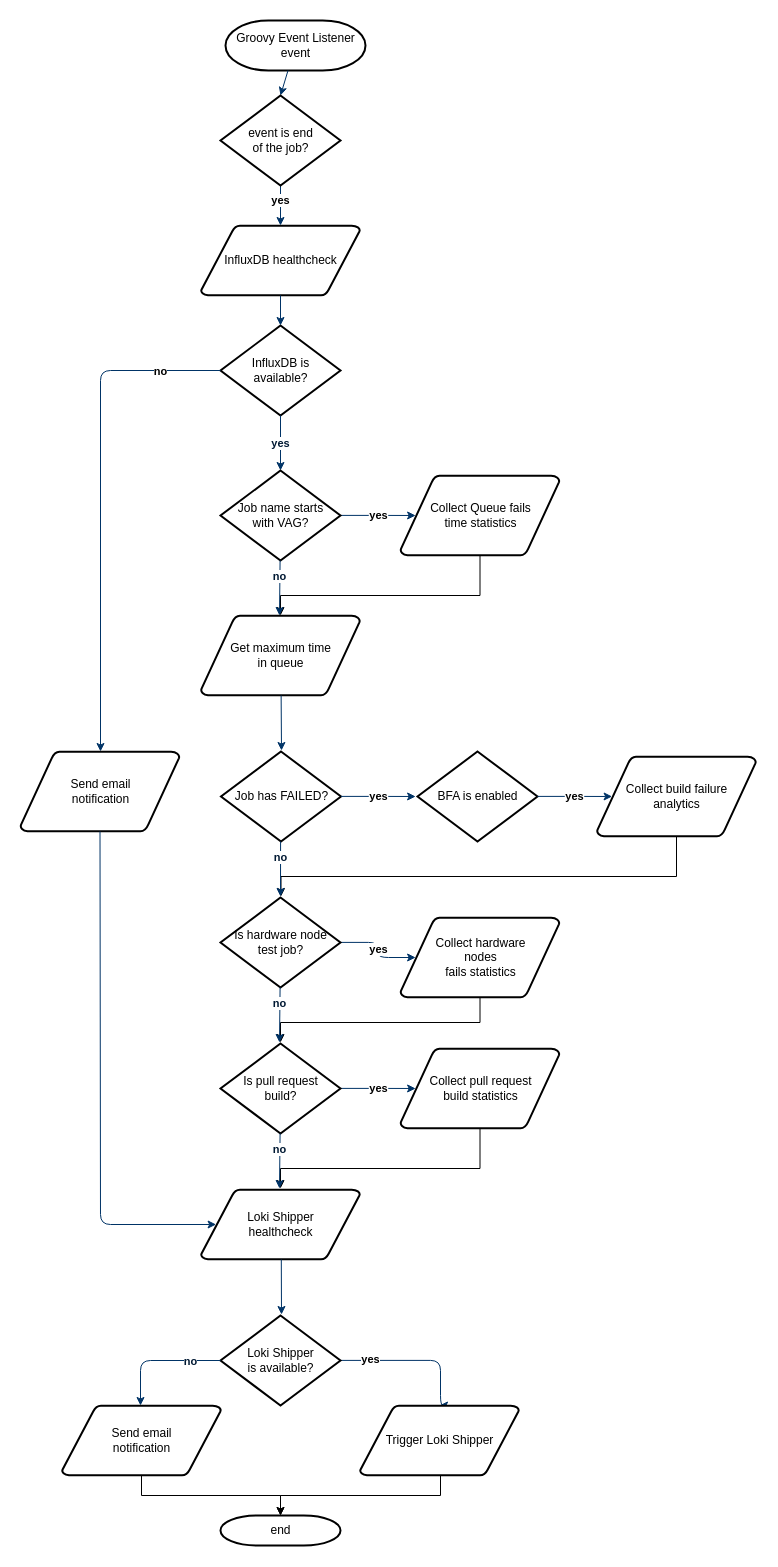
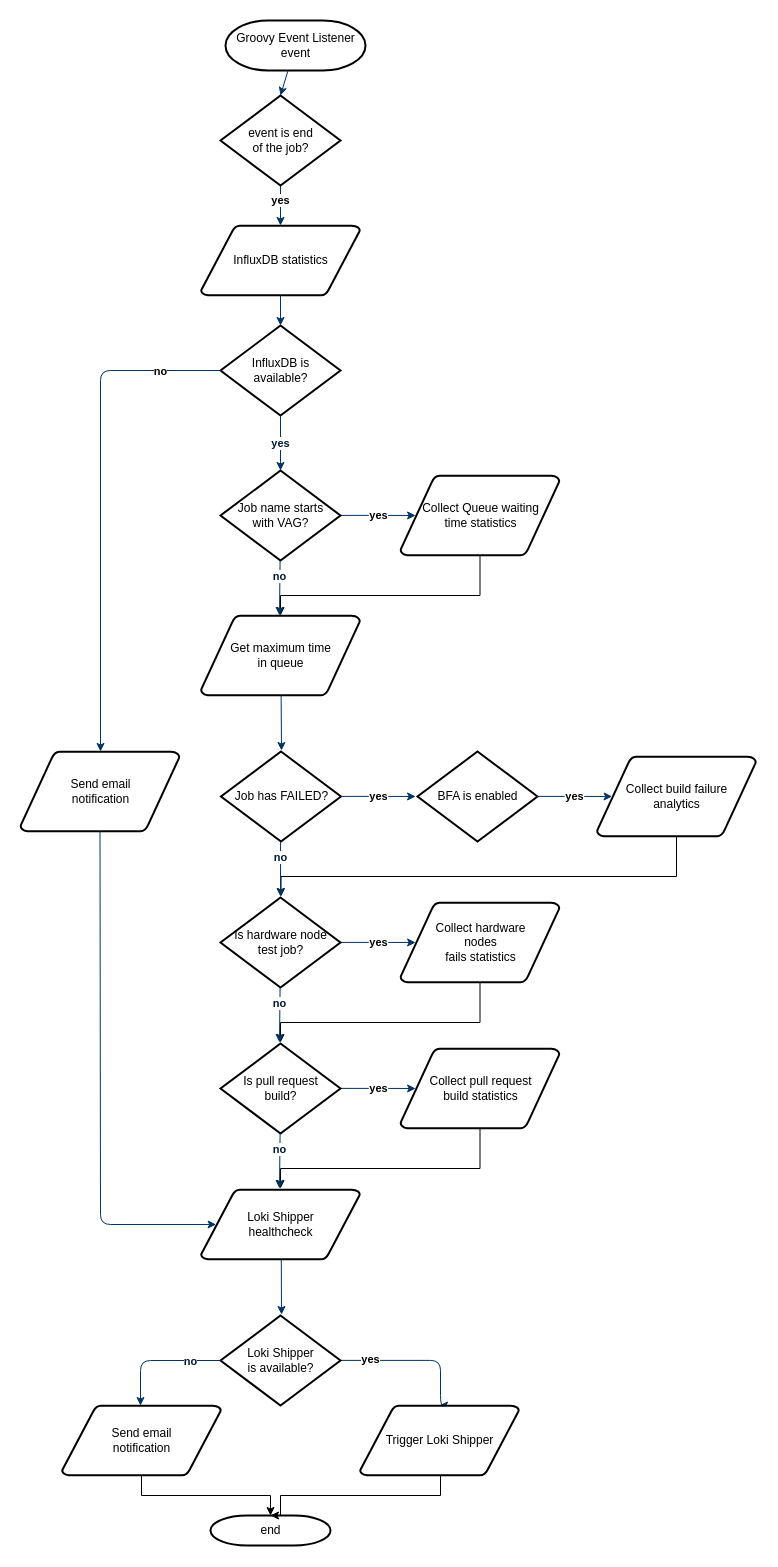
node "InfluxDB healthcheck": label "InfluxDB healthcheck" -> "InfluxDB statistics"
node "Collect Queue fails time statistics": label "Collect Queue fails time statistics" -> "Collect Queue waiting time statistics"
node "Collect hardware nodes fails statistics": moved (480, 958) -> (480, 943)
node "end": moved (281, 1531) -> (271, 1531)
